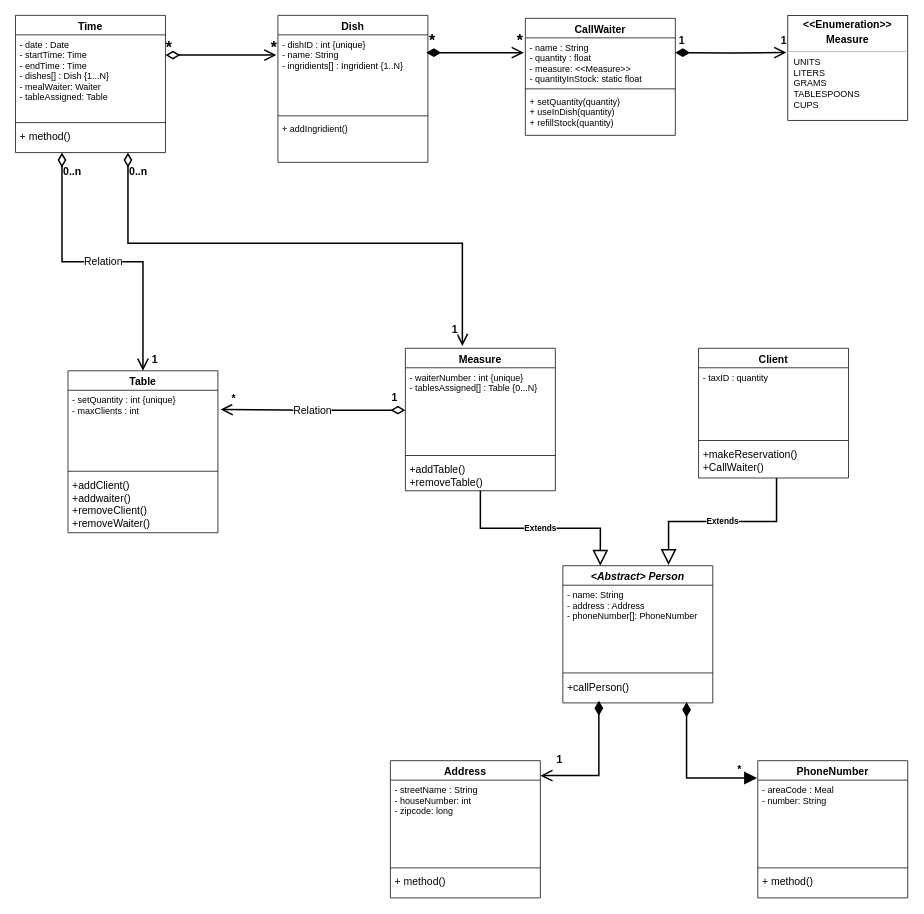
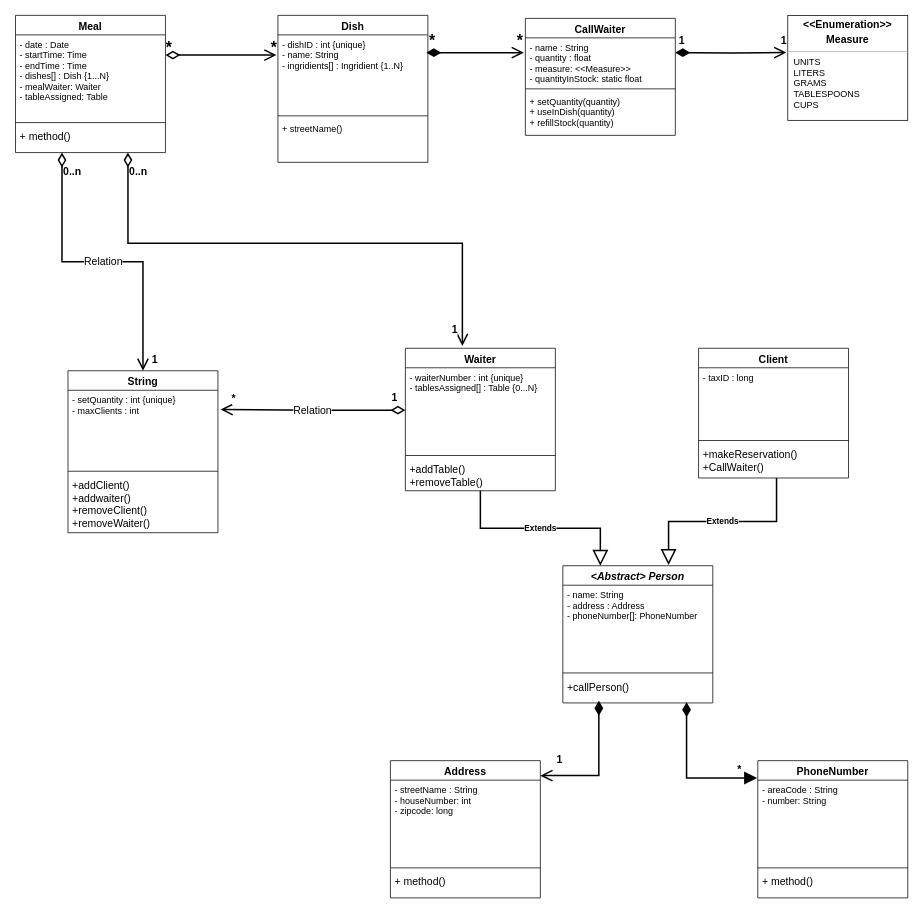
node "Time": label "Time" -> "Meal"
node "+ addIngridient()": label "+ addIngridient()" -> "+ streetName()"
node "Measure": label "Measure" -> "Waiter"
node "- taxID : quantity": label "- taxID : quantity" -> "- taxID : long"
node "Table": label "Table" -> "String"
node "- areaCode : Meal - number: String": label "- areaCode : Meal - number: String" -> "- areaCode : String - number: String"
